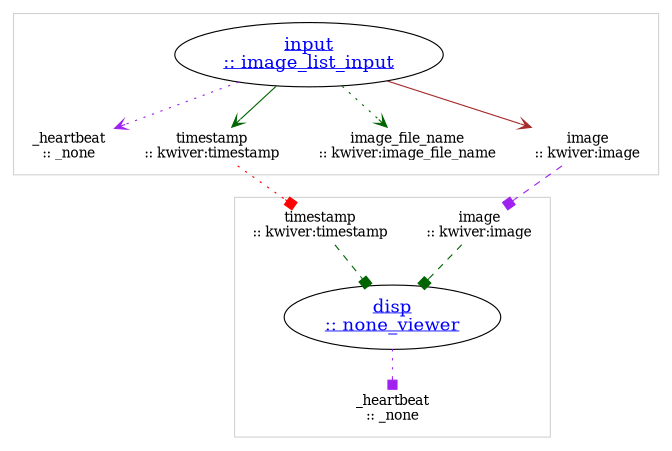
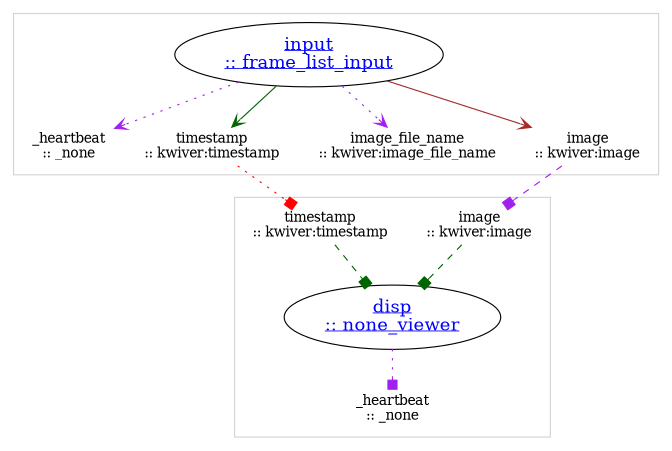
node "input": text ":: image_list_input" -> ":: frame_list_input"
edge "input" -> "image_file_name :: kwiver:image_file_name": color darkgreen -> purple
